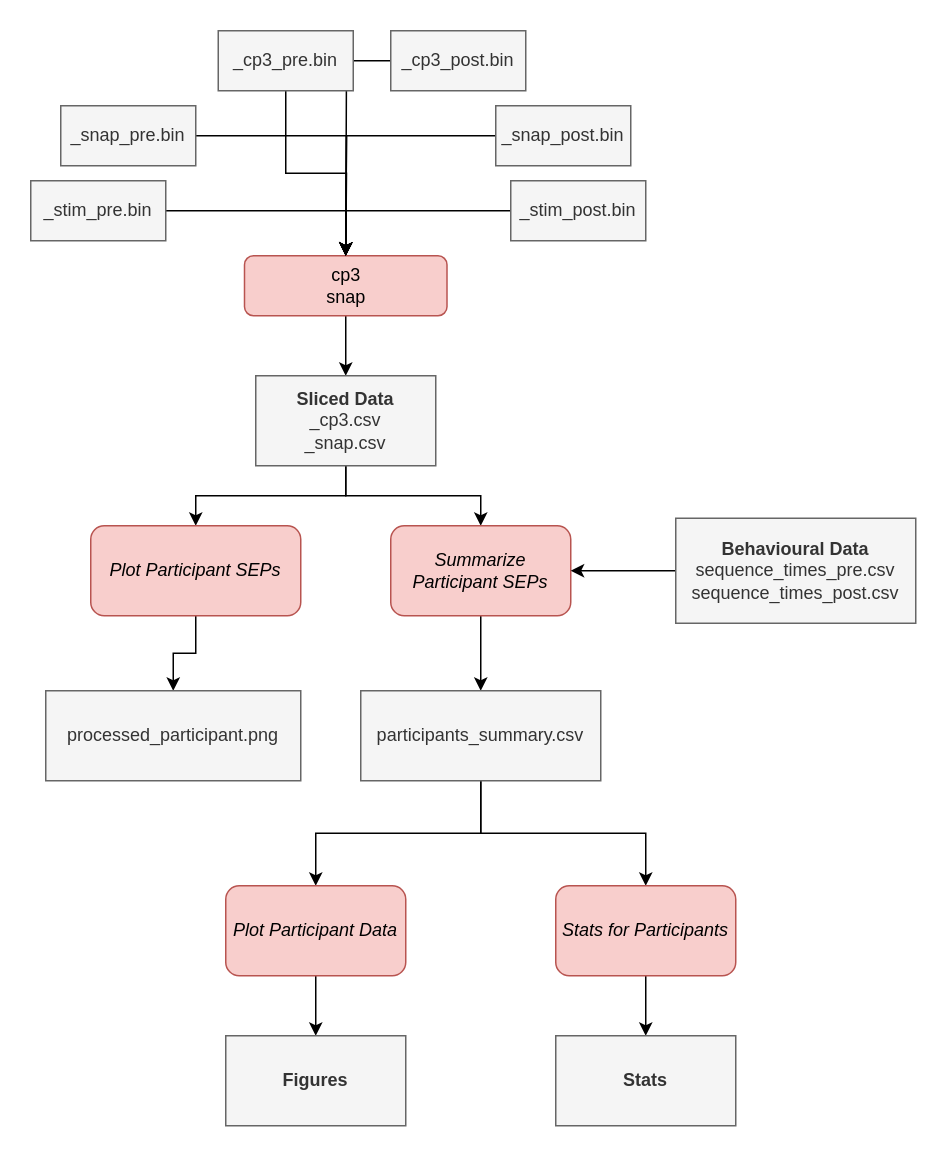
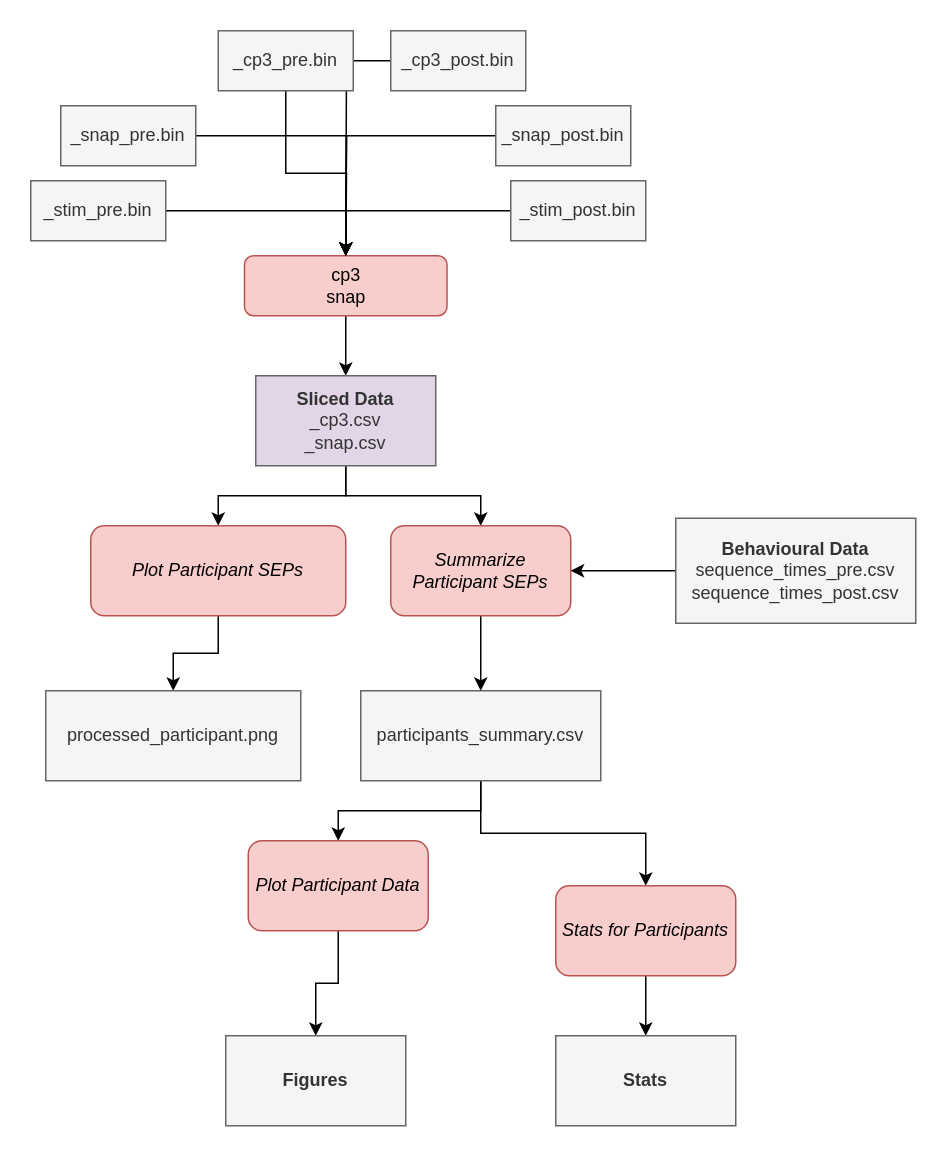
node "Sliced Data _cp3.csv _snap.csv": fillcolor #f5f5f5 -> #e1d5e7
node "Plot Participant SEPs": size 210x90 -> 255x90
node "Plot Participant Data": moved (316, 931) -> (338, 886)
